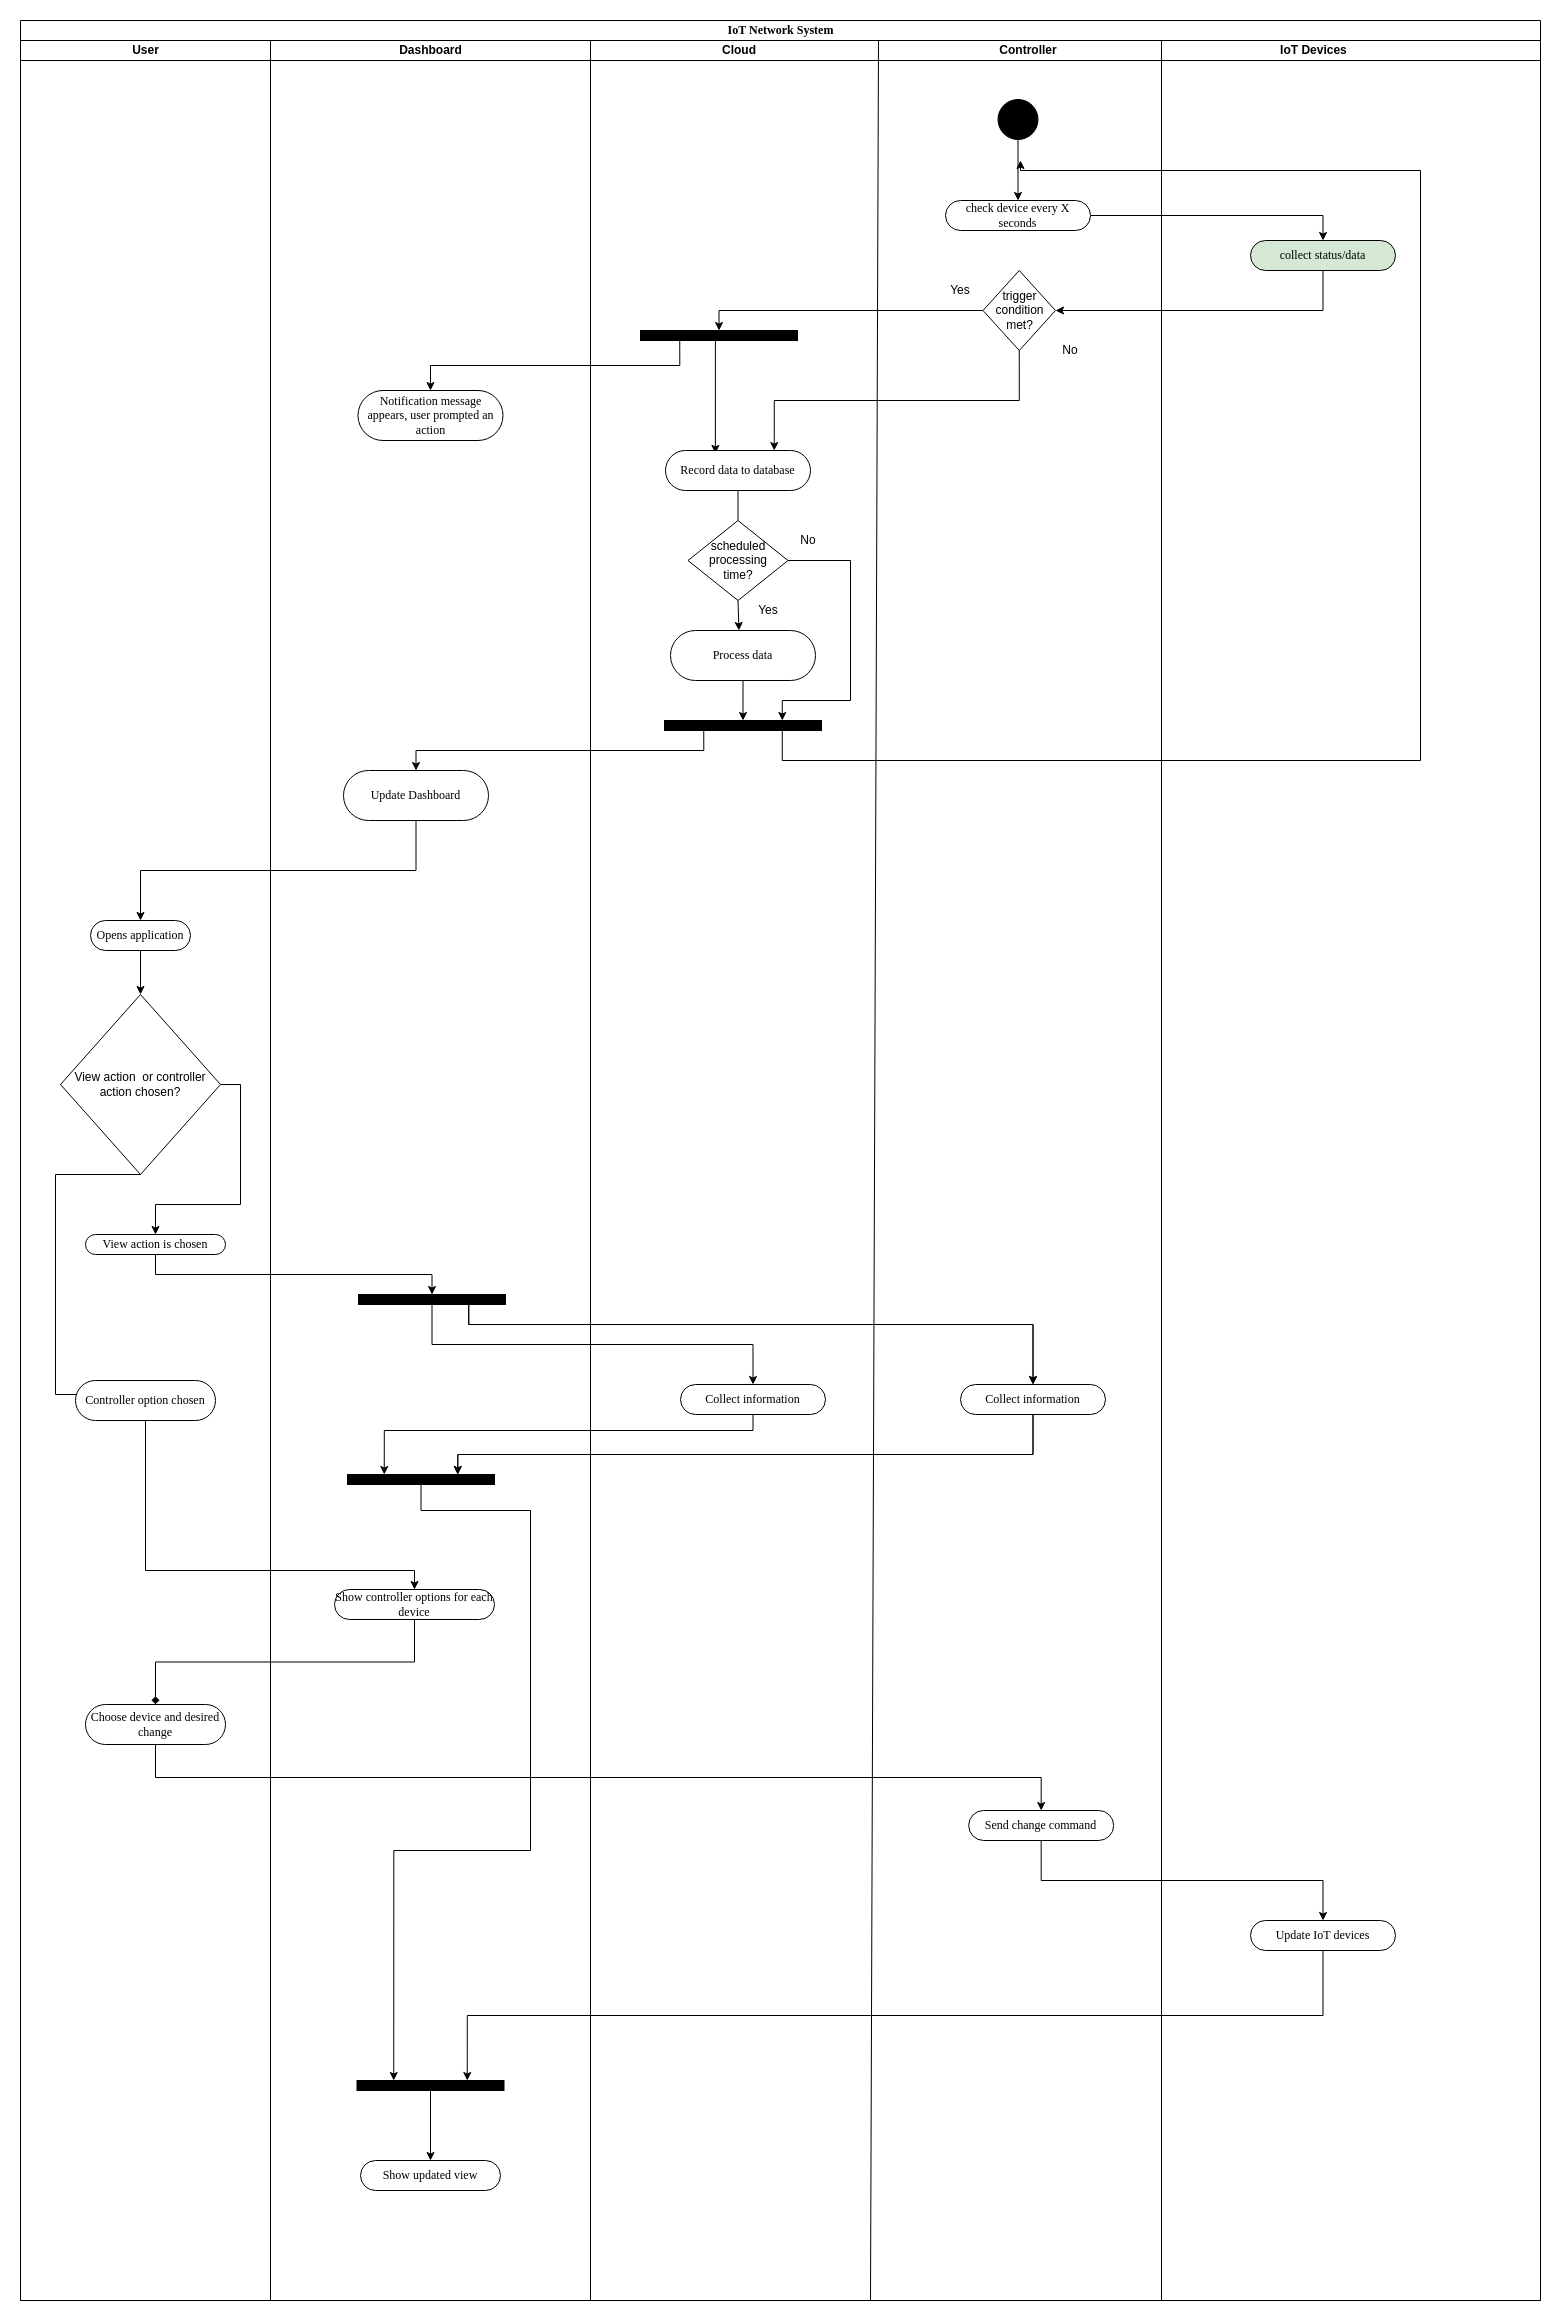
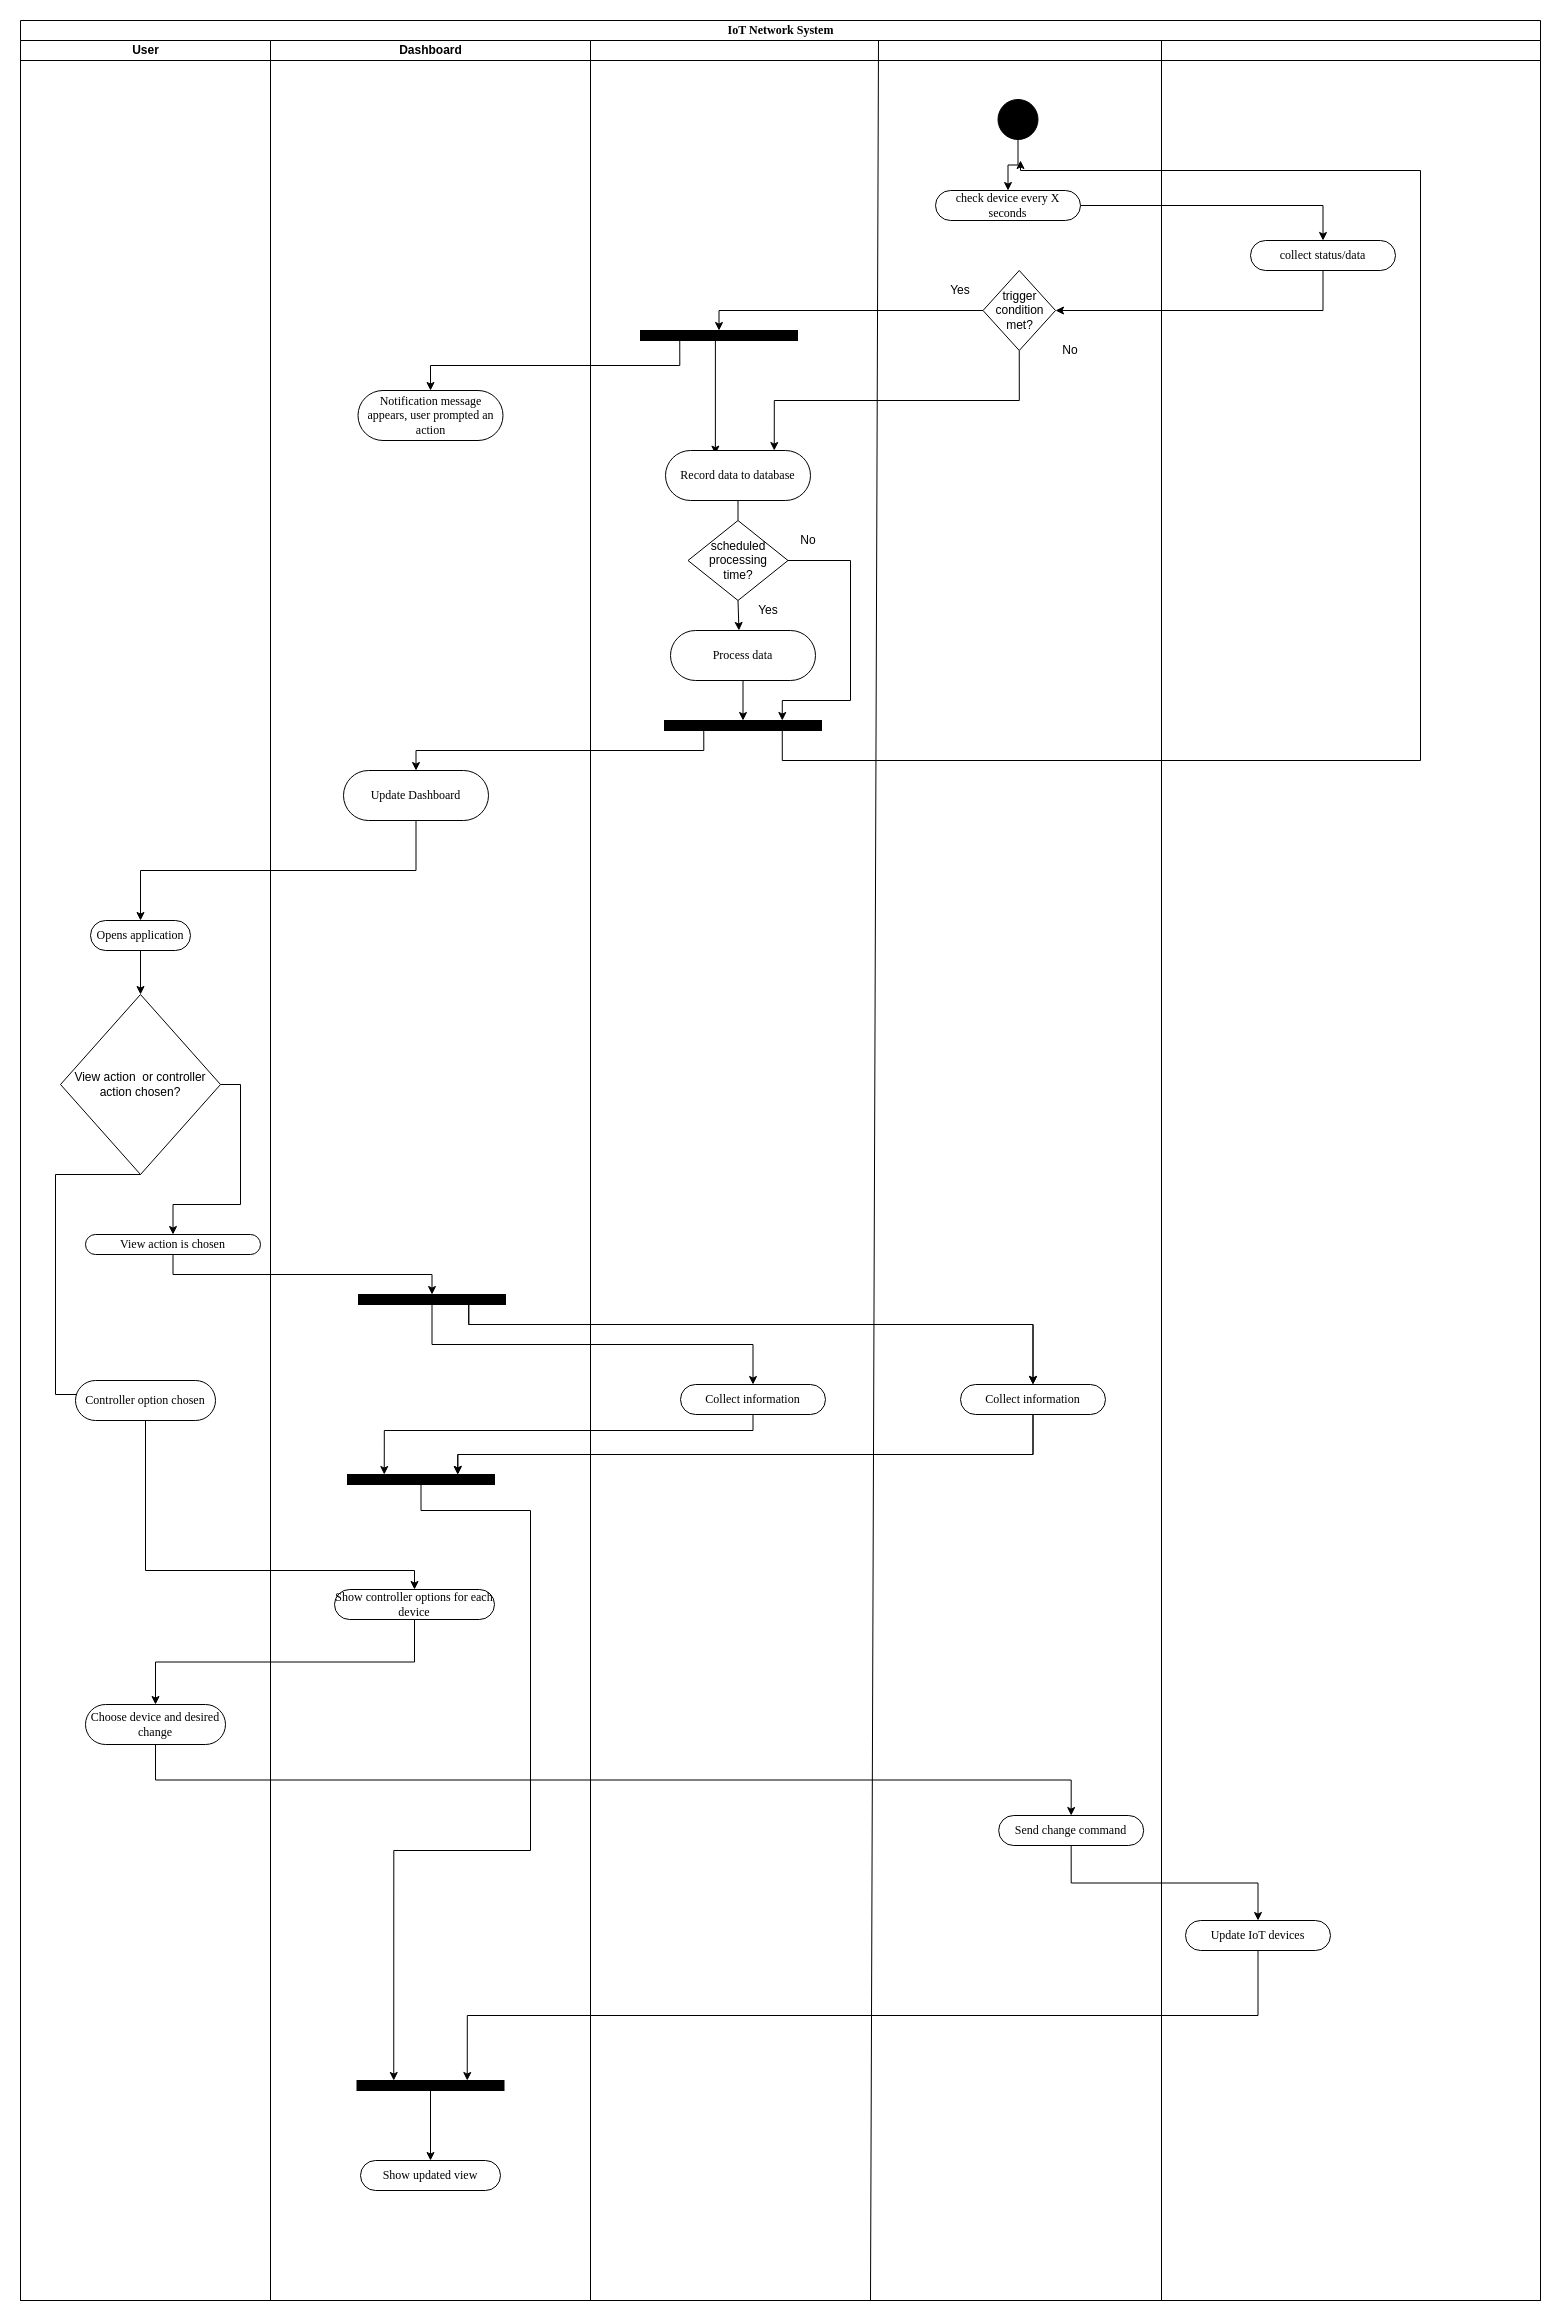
node "Cloud Controller IoT Devices": removed
node "check device every X seconds": moved (1018, 216) -> (1008, 206)
node "collect status/data": fillcolor #d5e8d4 -> #ffffff
node "Record data to database": size 145x40 -> 145x50
node "View action is chosen": size 140x20 -> 175x20
edge "Show controller options for each device" -> "Choose device and desired change": arrowhead diamond -> classic
node "Send change command": moved (1041, 1826) -> (1071, 1831)
node "Update IoT devices": moved (1323, 1936) -> (1258, 1936)
